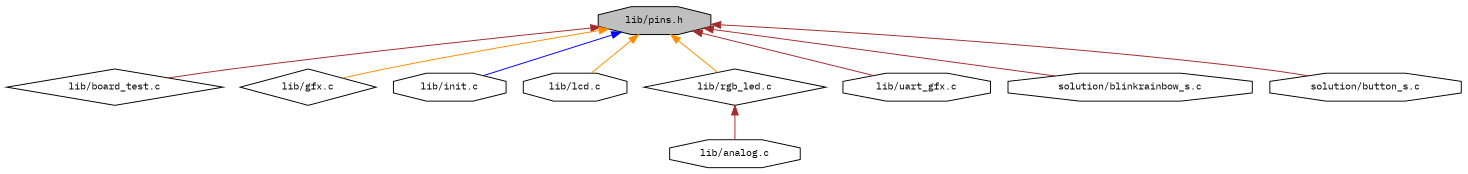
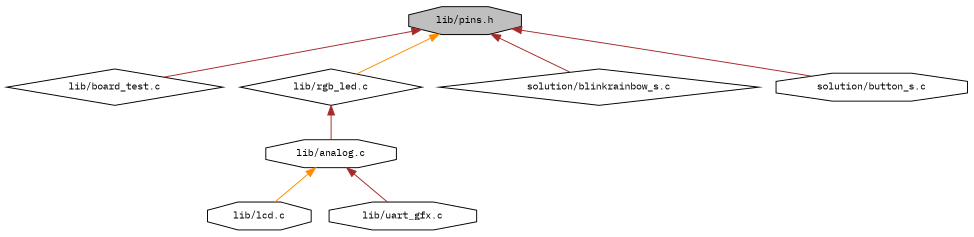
edge "lib/uart_gfx.c" -> "lib/pins.h": now "lib/uart_gfx.c" -> "lib/analog.c"
edge "lib/lcd.c" -> "lib/pins.h": now "lib/lcd.c" -> "lib/analog.c"
node "lib/gfx.c": removed
node "lib/init.c": removed
node "solution/blinkrainbow_s.c": shape octagon -> diamond
